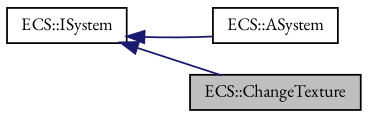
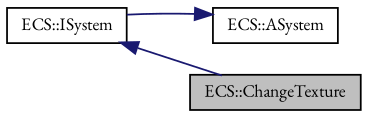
edge "ECS::ASystem" -> "ECS::ISystem": reversed
